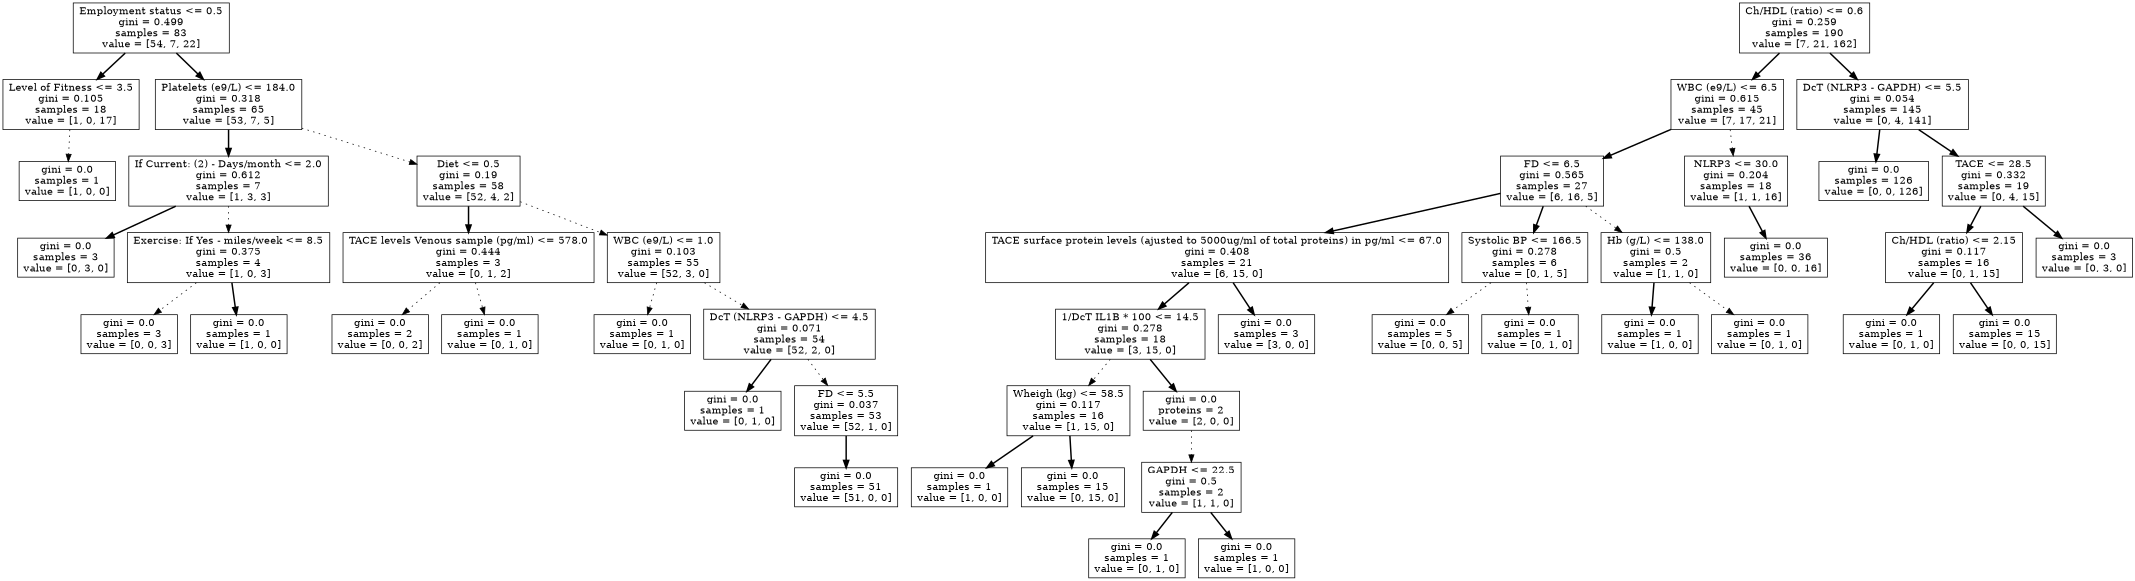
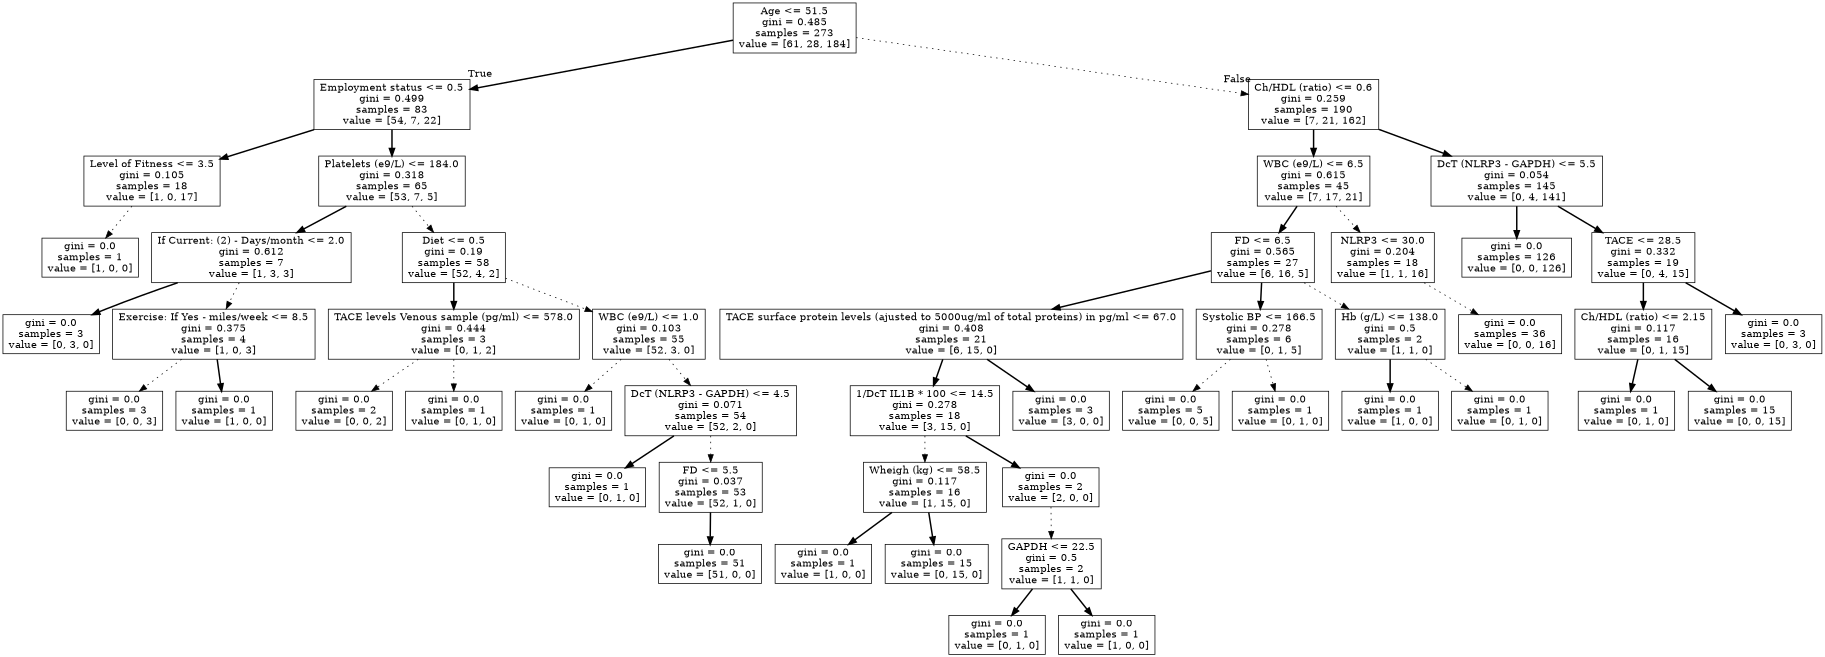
node "Age <= 51.5 gini = 0.485 samples = 273 value = [61, 28, 184]": added
edge "NLRP3 <= 30.0 gini = 0.204 samples = 18 value = [1, 1, 16]" -> "gini = 0.0 samples = 36 value = [0, 0, 16]": style bold -> dotted
node "gini = 0.0 proteins = 2 value = [2, 0, 0]": label "gini = 0.0 proteins = 2 value = [2, 0, 0]" -> "gini = 0.0 samples = 2 value = [2, 0, 0]"
